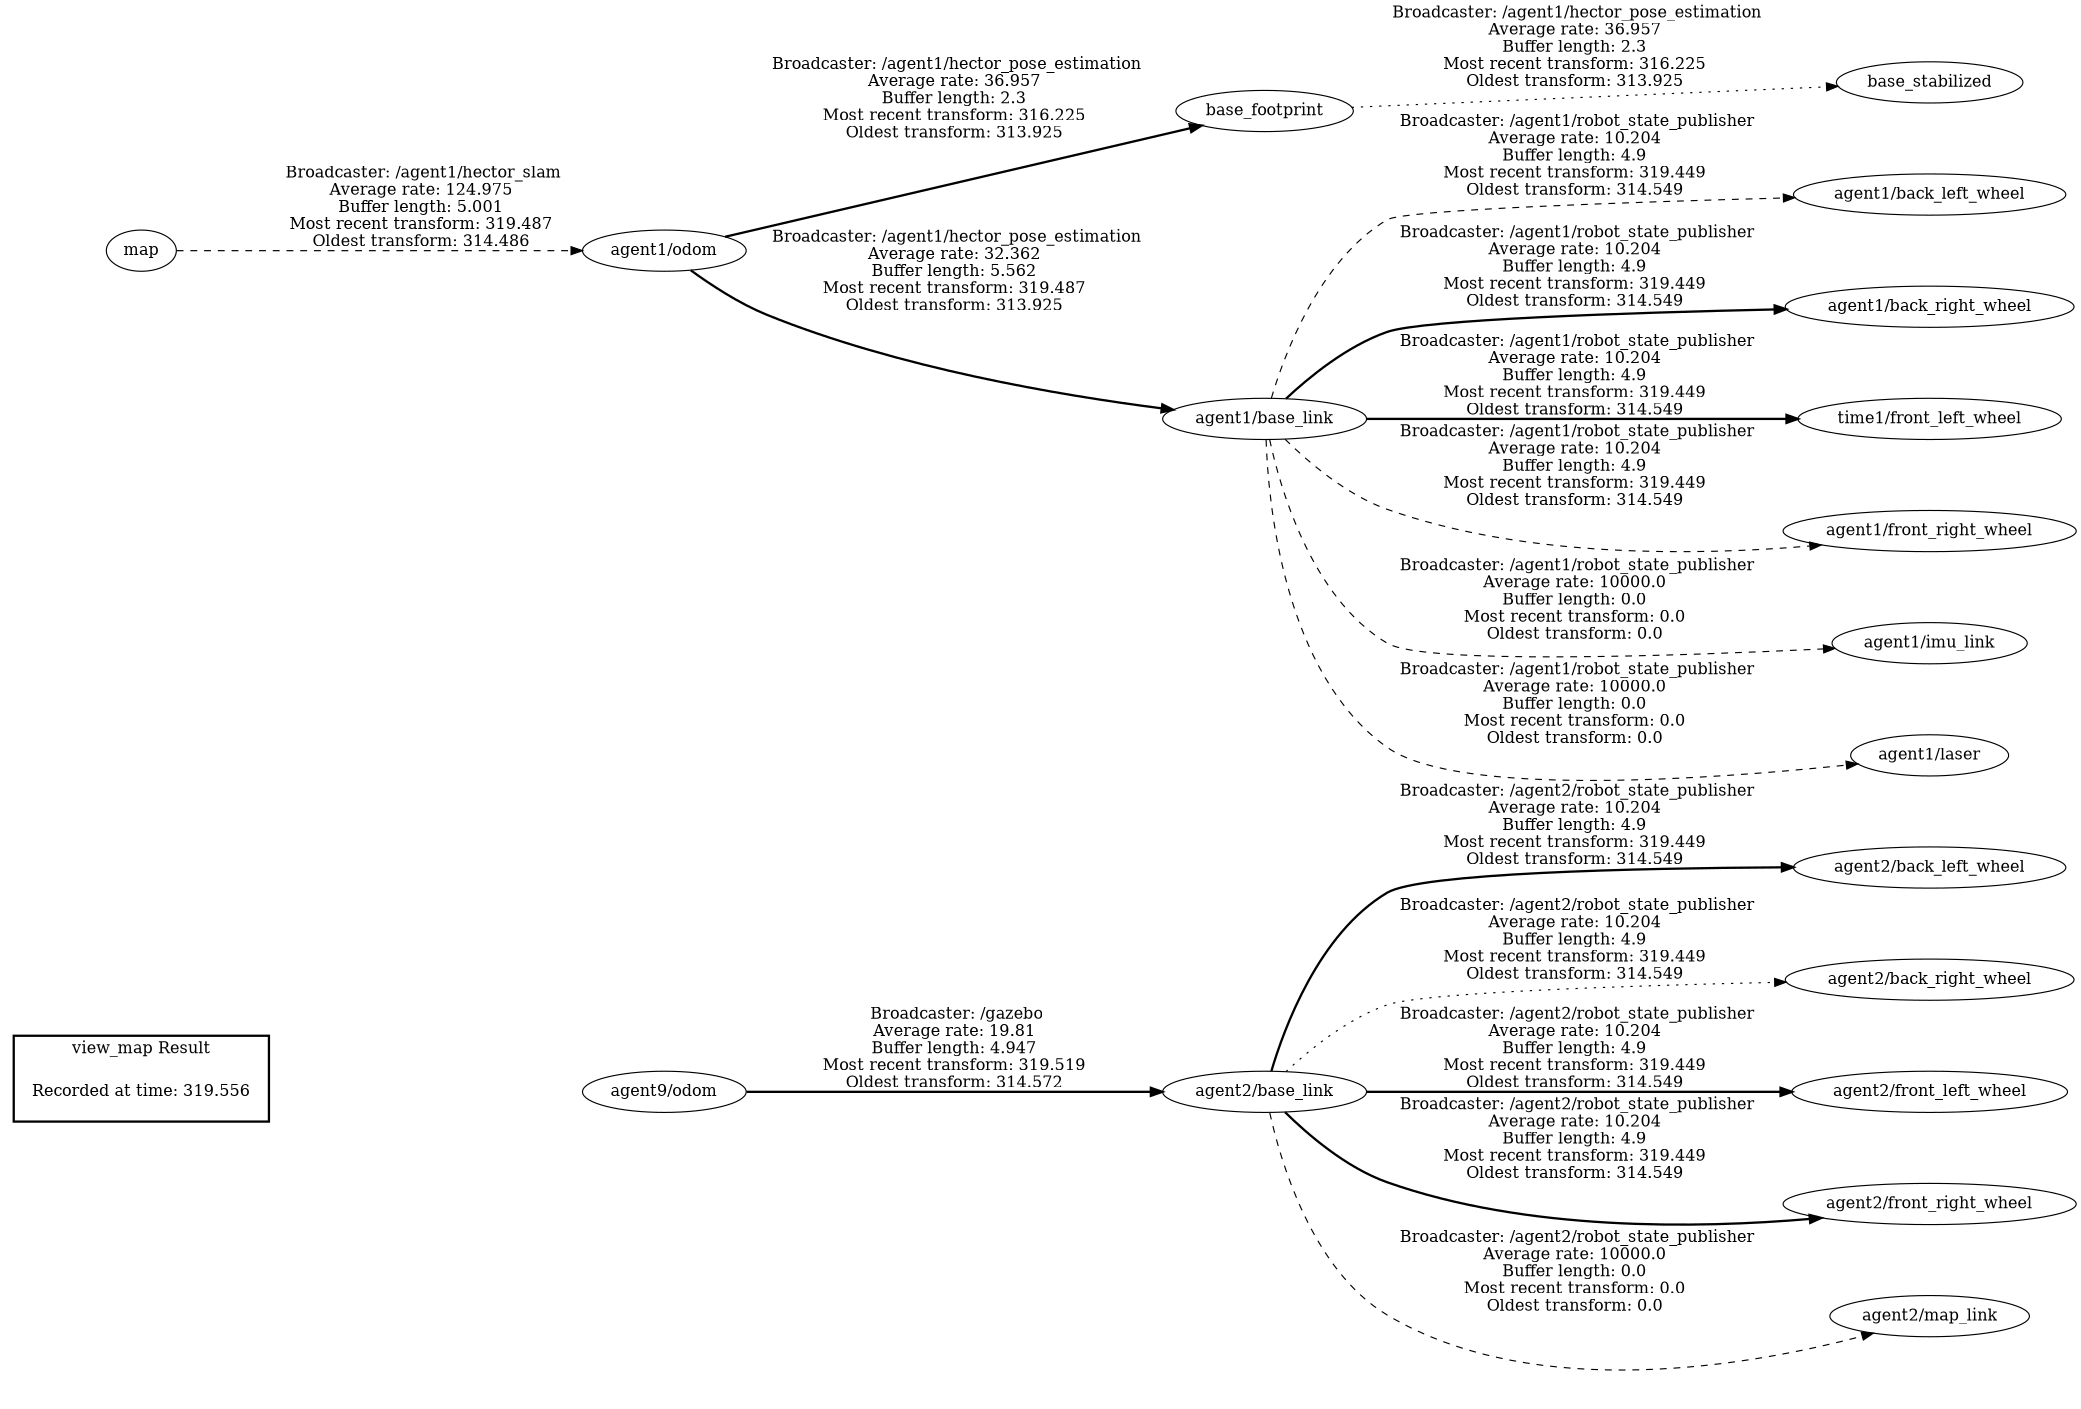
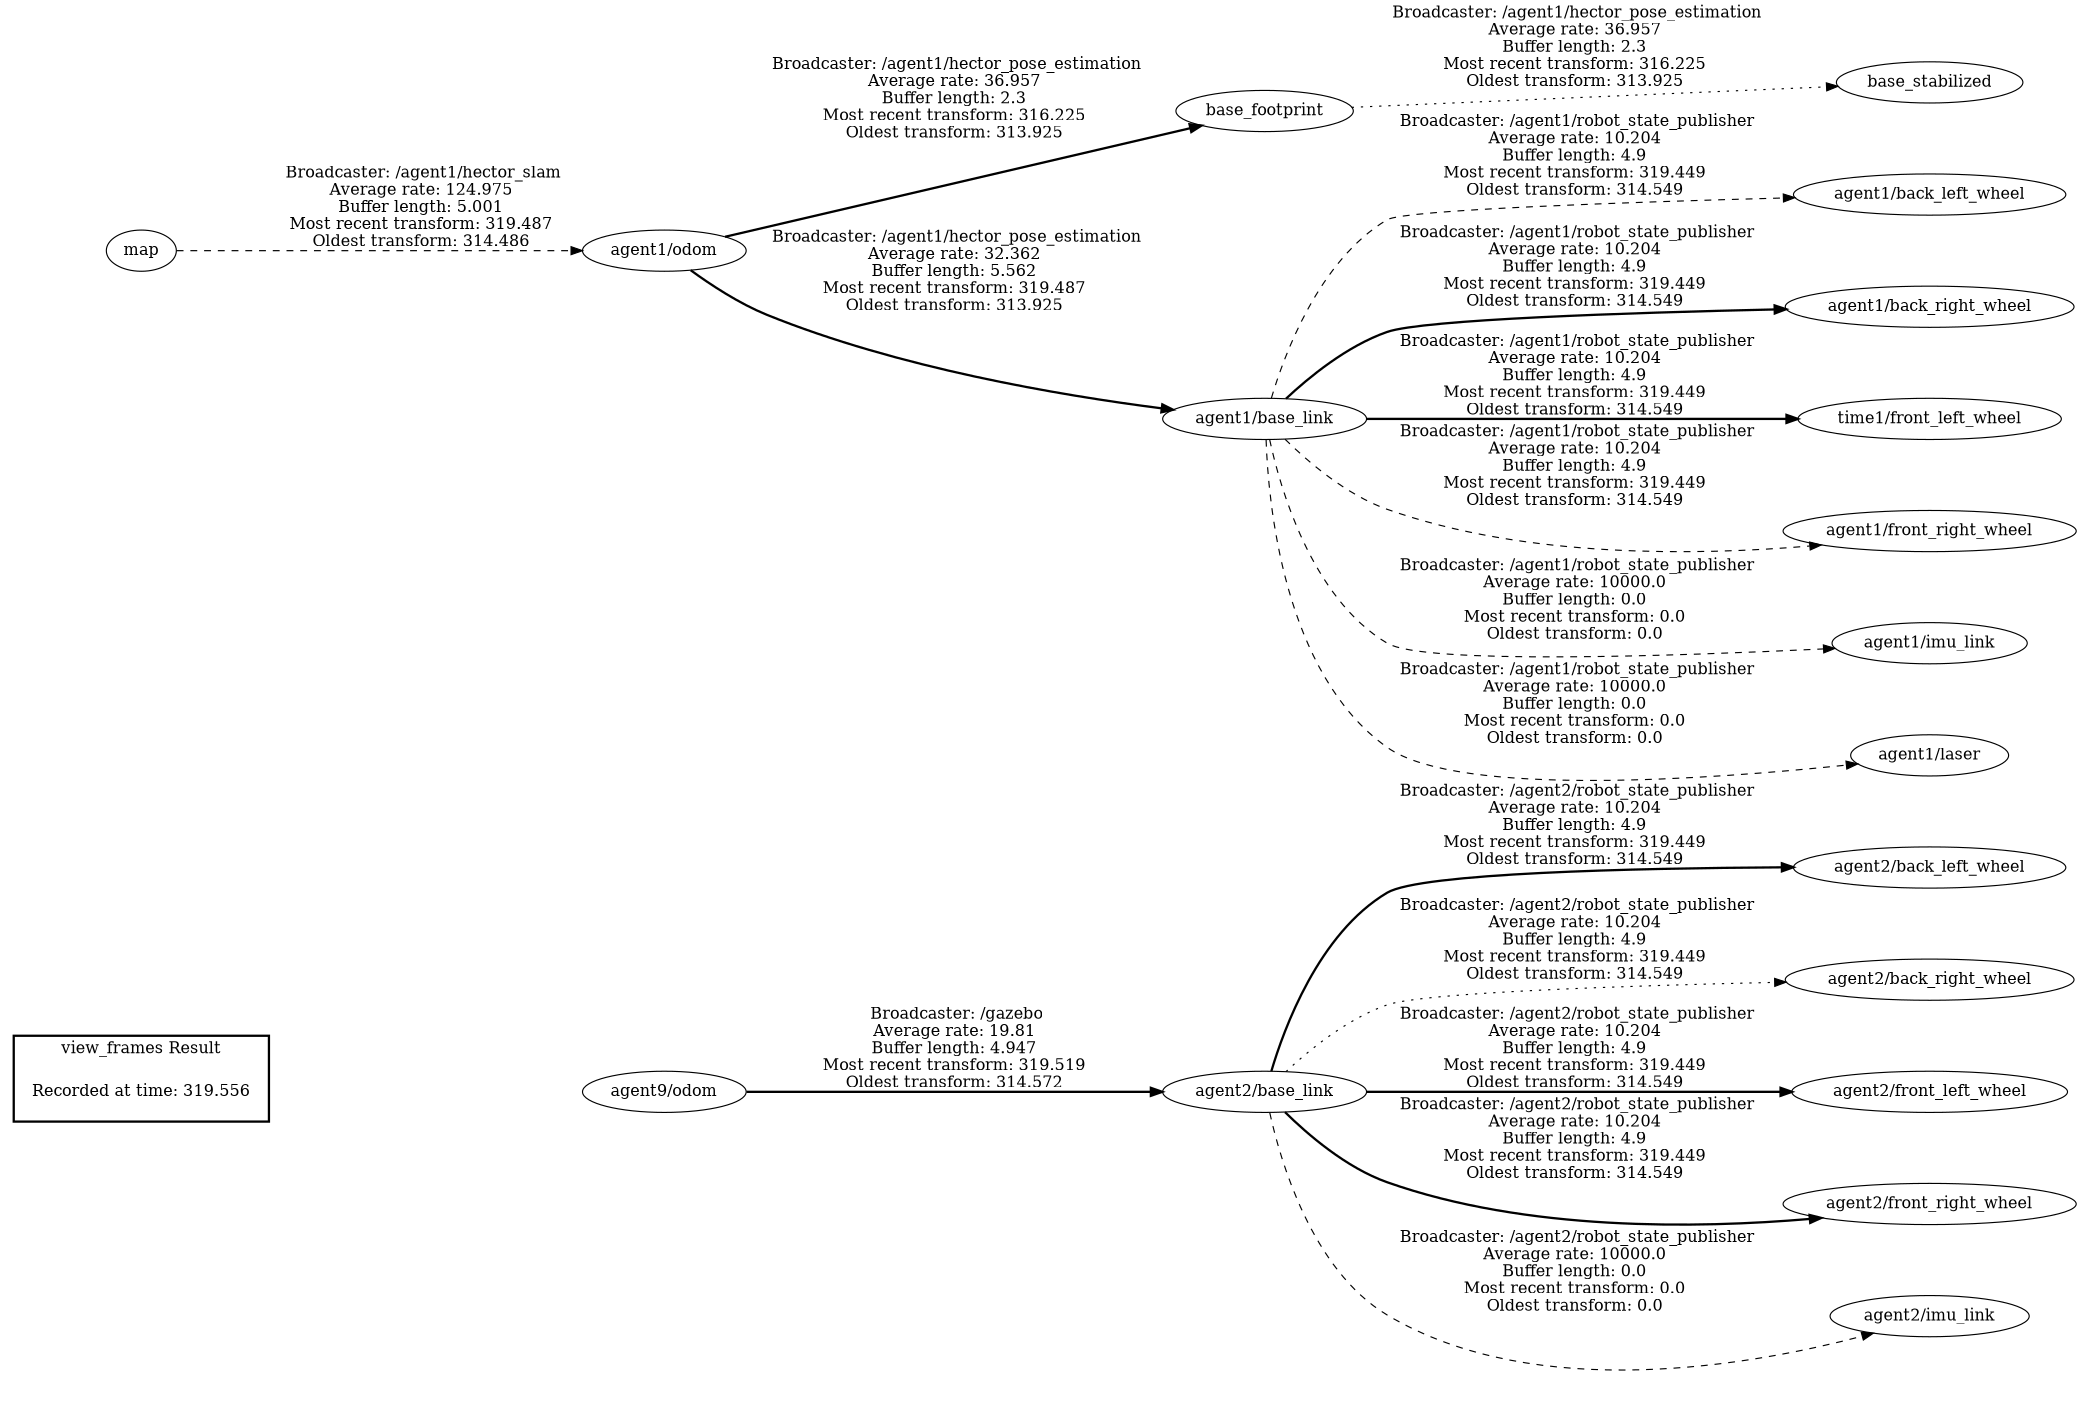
cluster "view_map Result": label "view_map Result" -> "view_frames Result"
node "agent2/map_link": label "agent2/map_link" -> "agent2/imu_link"
